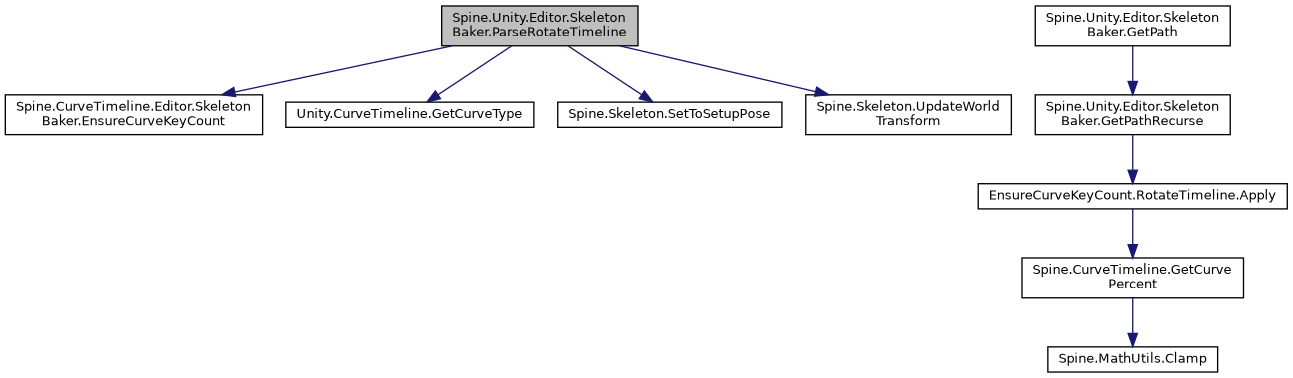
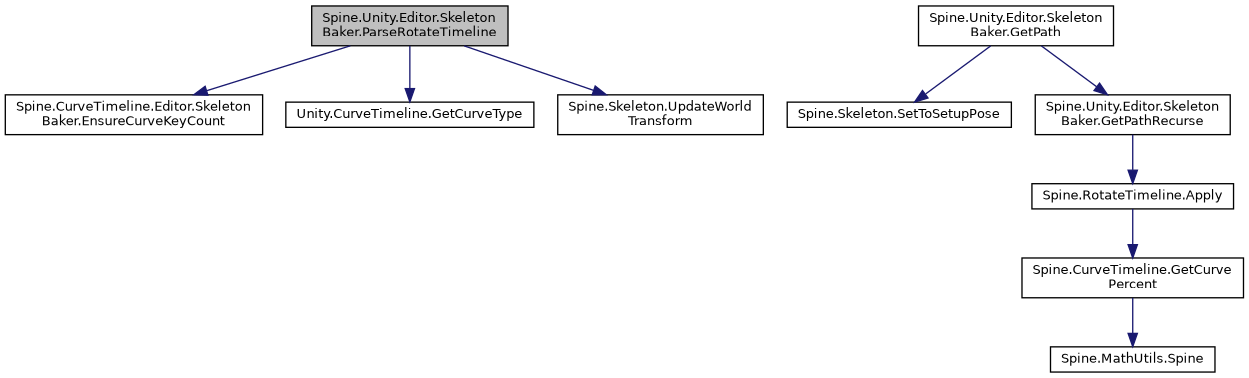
edge "Spine.Unity.Editor.Skeleton Baker.ParseRotateTimeline" -> "Spine.Skeleton.SetToSetupPose": now "Spine.Unity.Editor.Skeleton Baker.GetPath" -> "Spine.Skeleton.SetToSetupPose"
node "EnsureCurveKeyCount.RotateTimeline.Apply": label "EnsureCurveKeyCount.RotateTimeline.Apply" -> "Spine.RotateTimeline.Apply"
node "Spine.MathUtils.Clamp": label "Spine.MathUtils.Clamp" -> "Spine.MathUtils.Spine"
